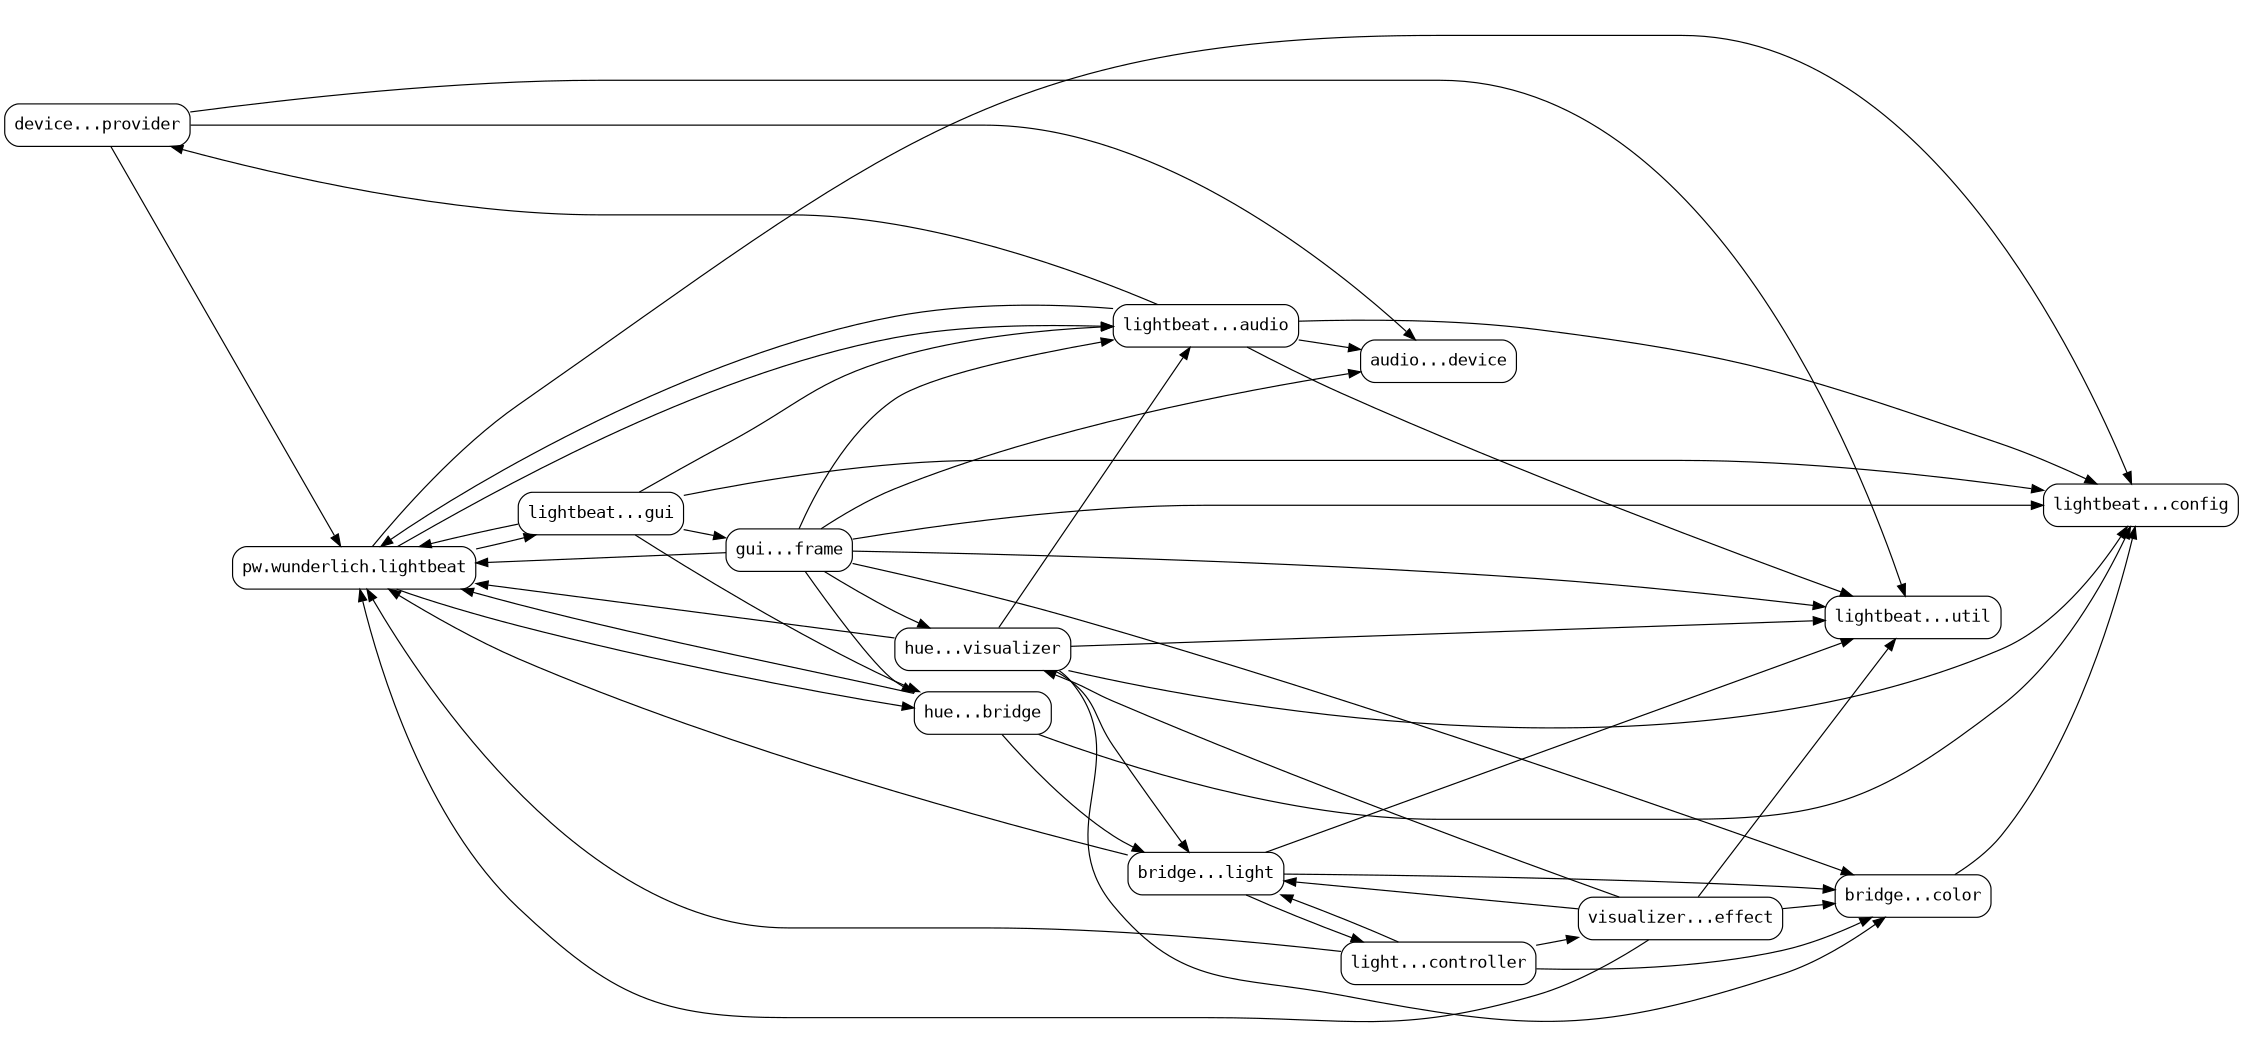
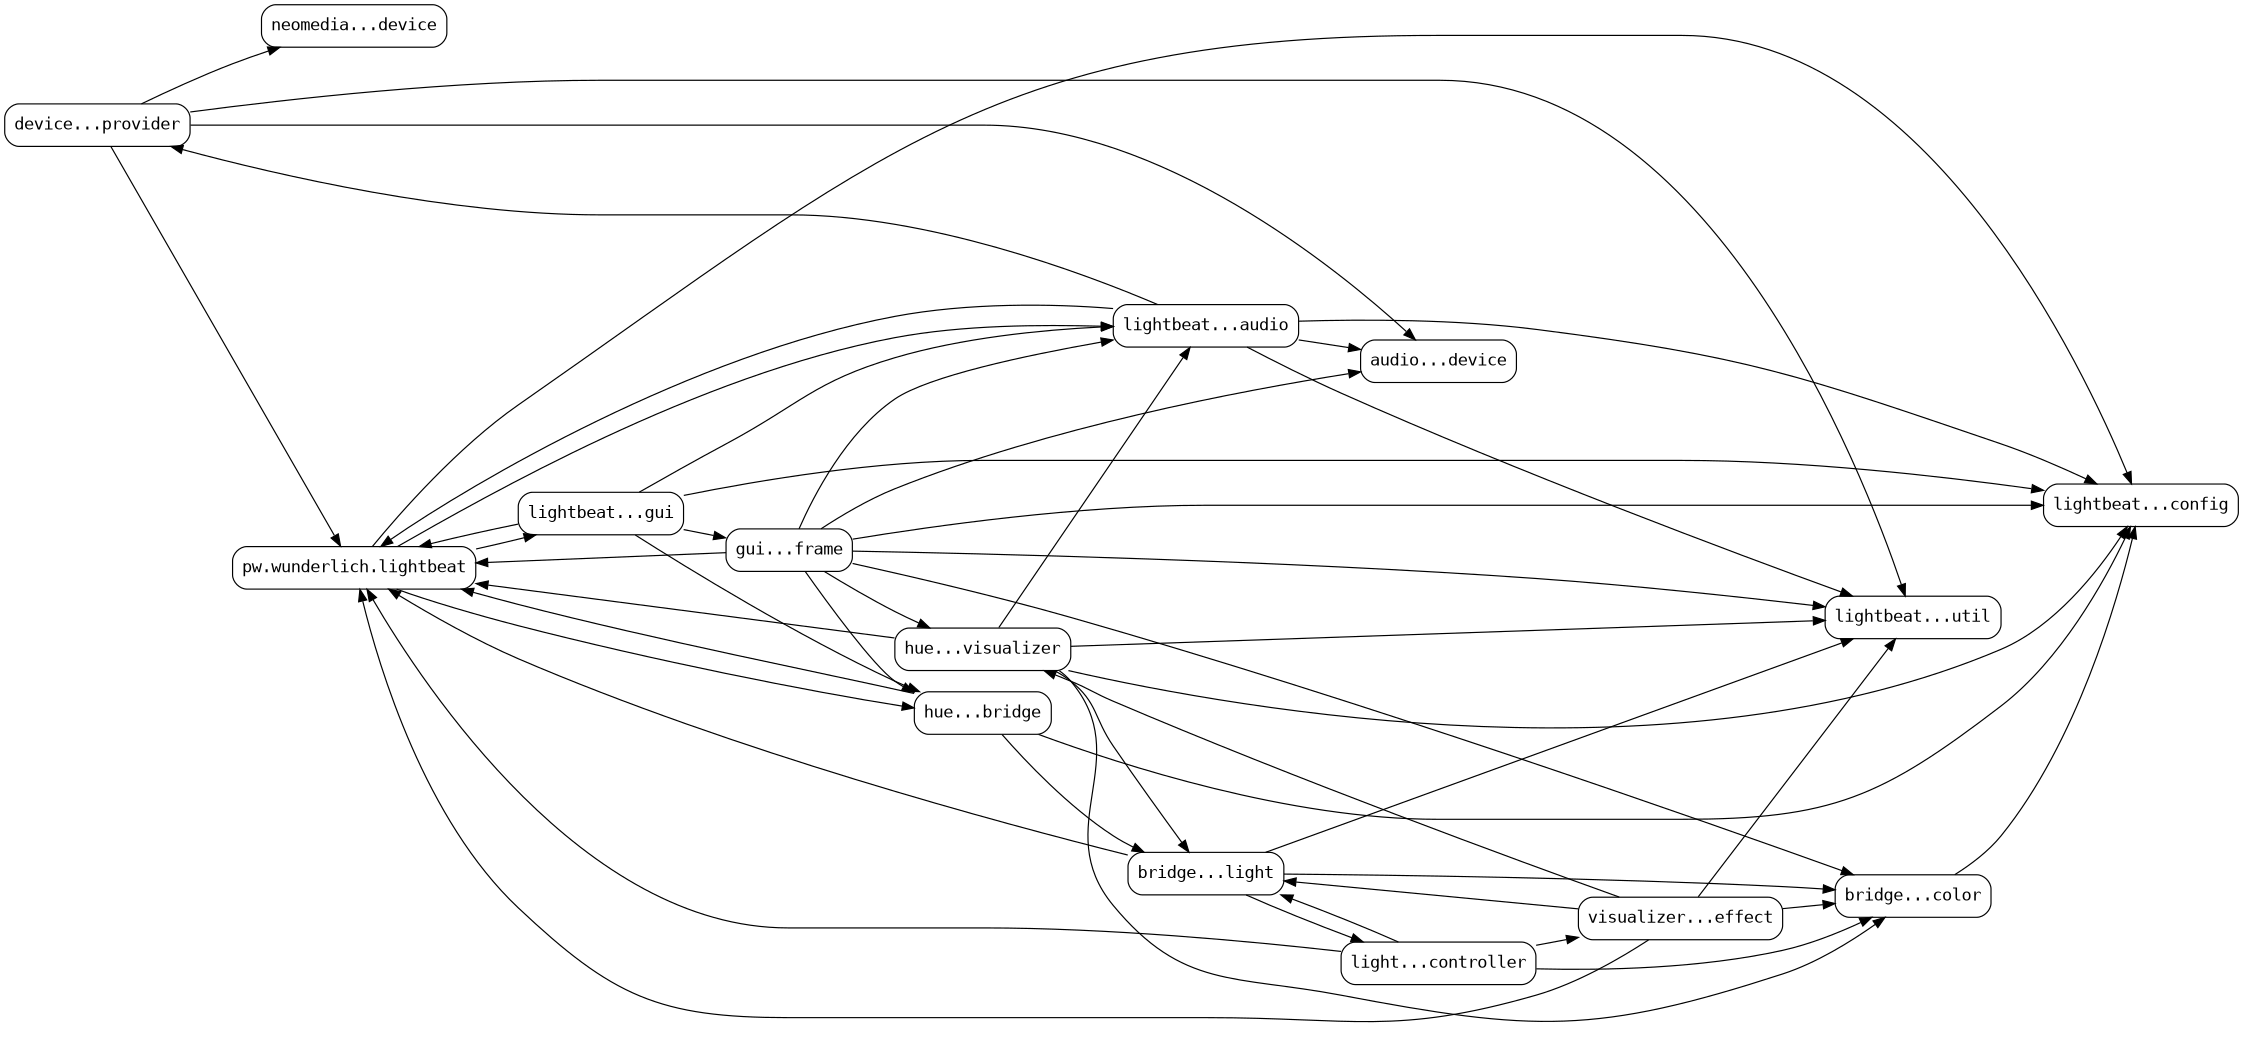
node "neomedia...device": added
